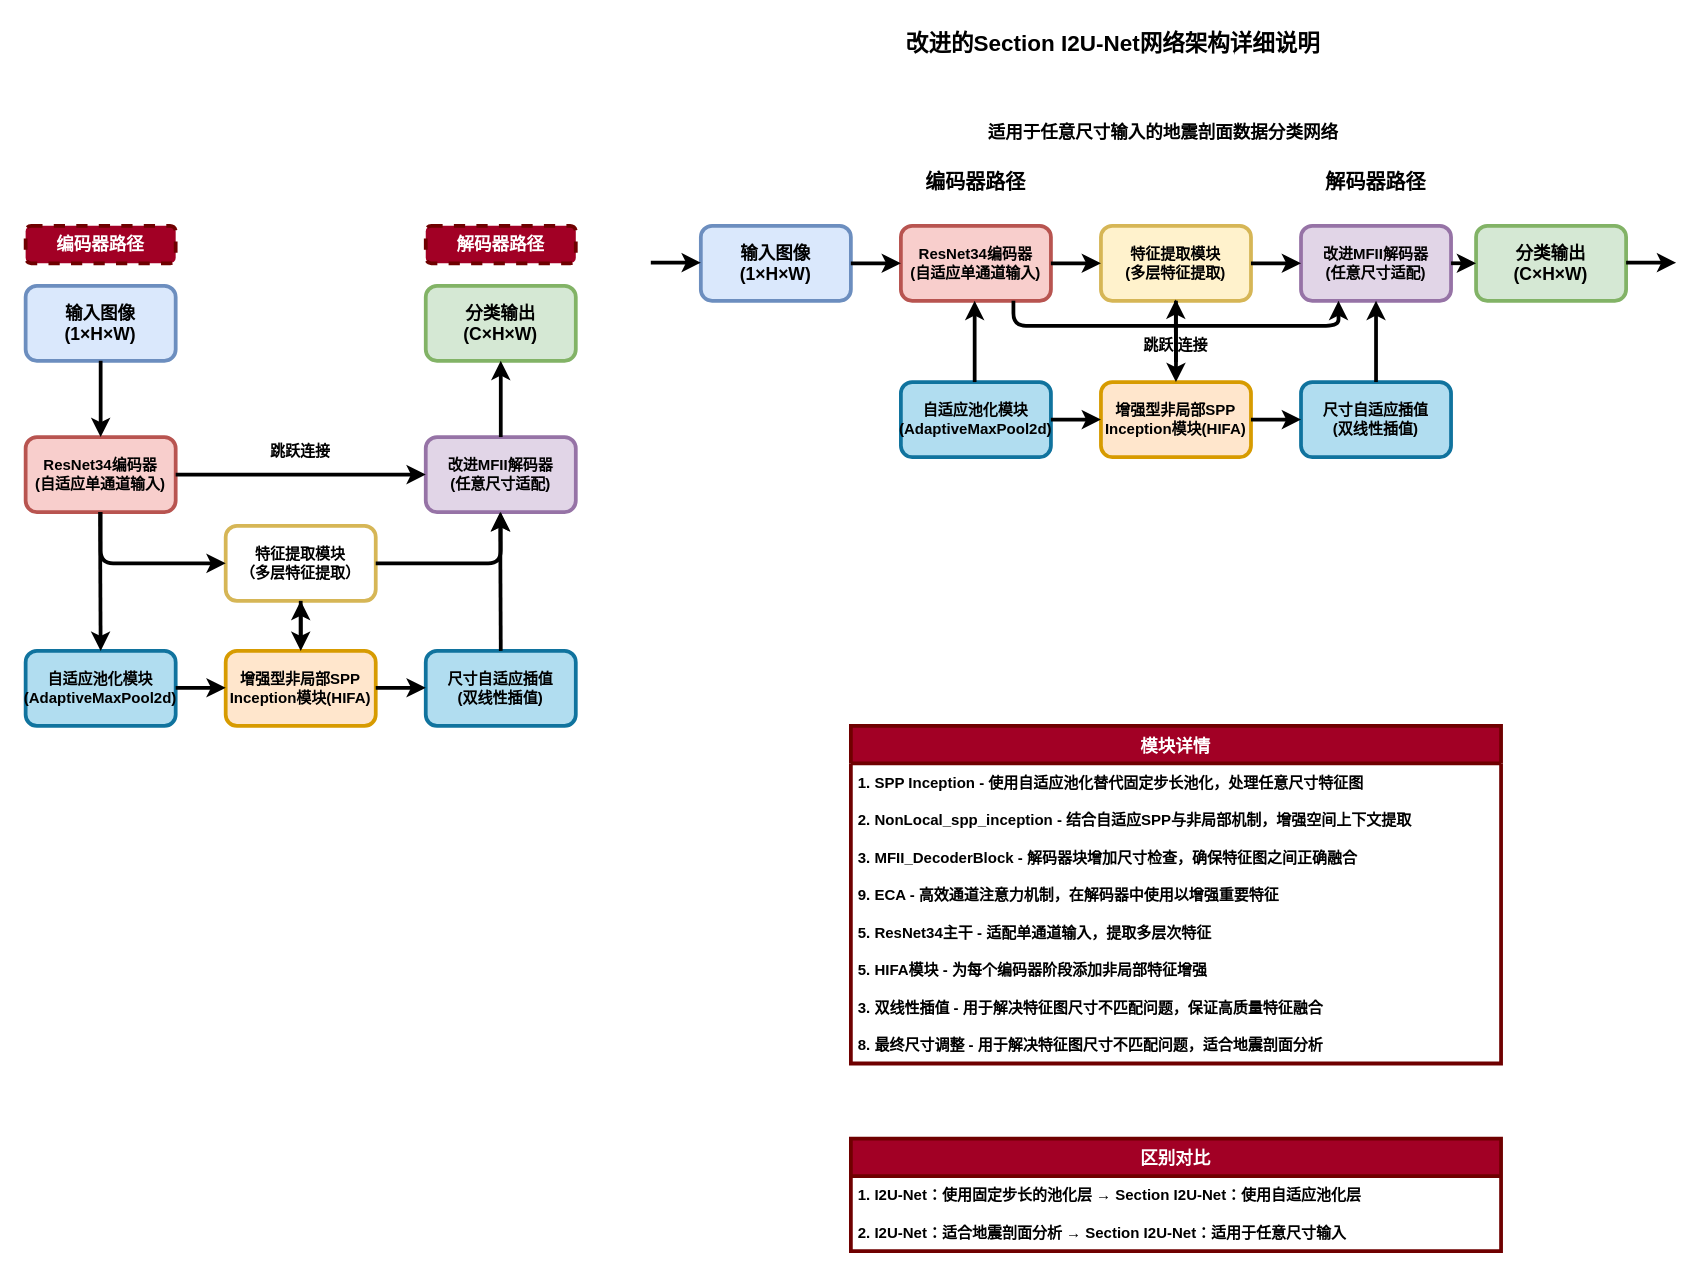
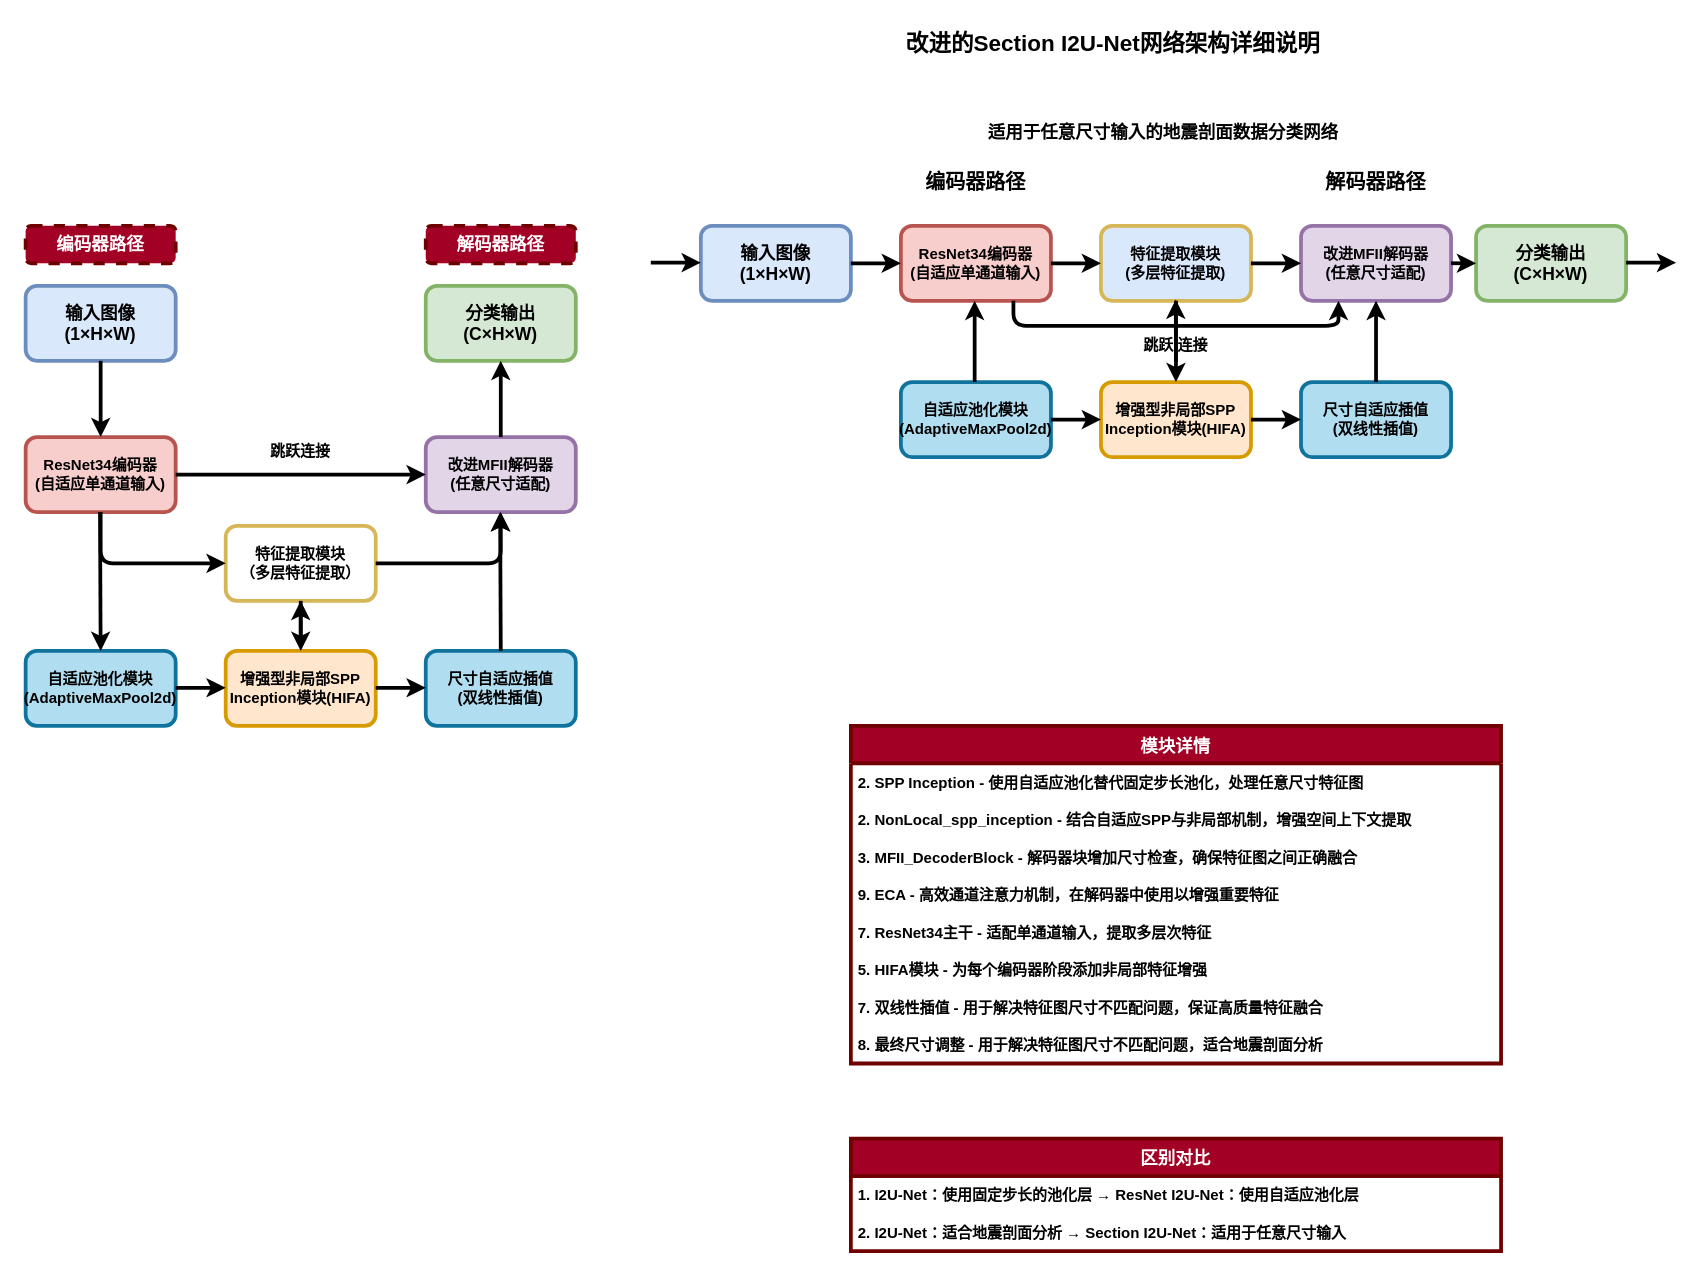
node "特征提取模块 (多层特征提取)": fillcolor #fff2cc -> #dae8fc
node "1. SPP Inception - 使用自适应池化替代固定步长池化，处理任意尺寸特征图": label "1. SPP Inception - 使用自适应池化替代固定步长池化，处理任意尺寸特征图" -> "2. SPP Inception - 使用自适应池化替代固定步长池化，处理任意尺寸特征图"
node "5. ResNet34主干 - 适配单通道输入，提取多层次特征": label "5. ResNet34主干 - 适配单通道输入，提取多层次特征" -> "7. ResNet34主干 - 适配单通道输入，提取多层次特征"
node "3. 双线性插值 - 用于解决特征图尺寸不匹配问题，保证高质量特征融合": label "3. 双线性插值 - 用于解决特征图尺寸不匹配问题，保证高质量特征融合" -> "7. 双线性插值 - 用于解决特征图尺寸不匹配问题，保证高质量特征融合"
node "1. I2U-Net：使用固定步长的池化层 → Section I2U-Net：使用自适应池化层": label "1. I2U-Net：使用固定步长的池化层 → Section I2U-Net：使用自适应池化层" -> "1. I2U-Net：使用固定步长的池化层 → ResNet I2U-Net：使用自适应池化层"
